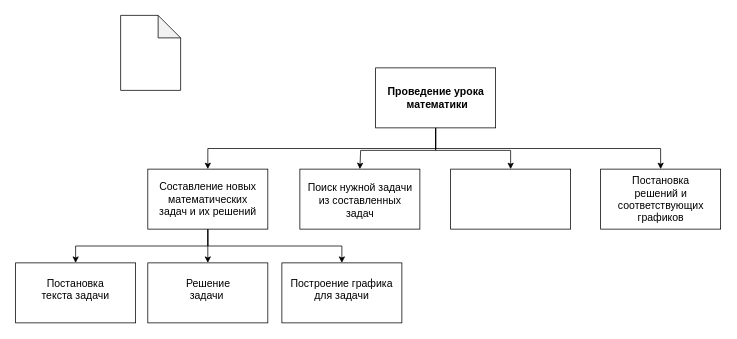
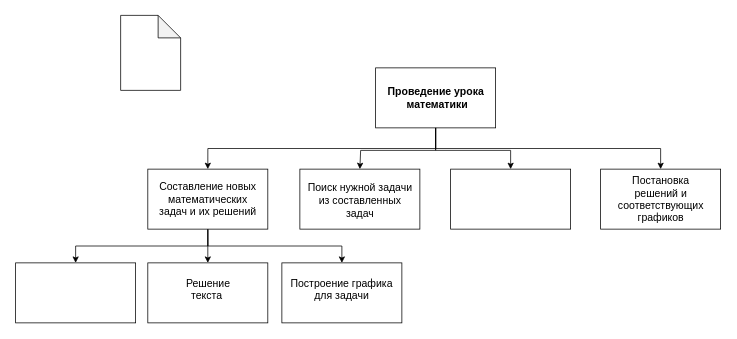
node "Постановка текста задачи": removed
node "Решение задачи": label "Решение задачи" -> "Решение текста"
